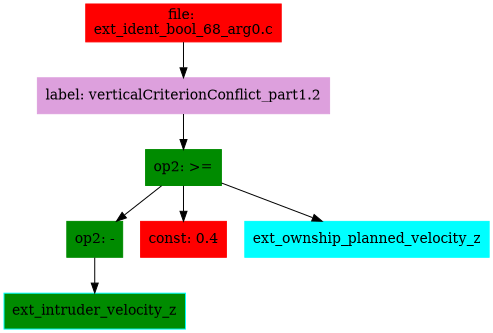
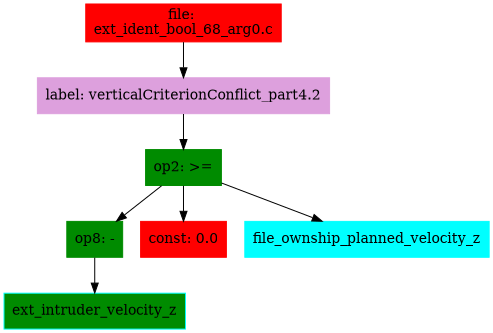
node "label: verticalCriterionConflict_part1.2": label "label: verticalCriterionConflict_part1.2" -> "label: verticalCriterionConflict_part4.2"
node "op2: -": label "op2: -" -> "op8: -"
node "const: 0.4": label "const: 0.4" -> "const: 0.0"
node "ext_ownship_planned_velocity_z": label "ext_ownship_planned_velocity_z" -> "file_ownship_planned_velocity_z"
